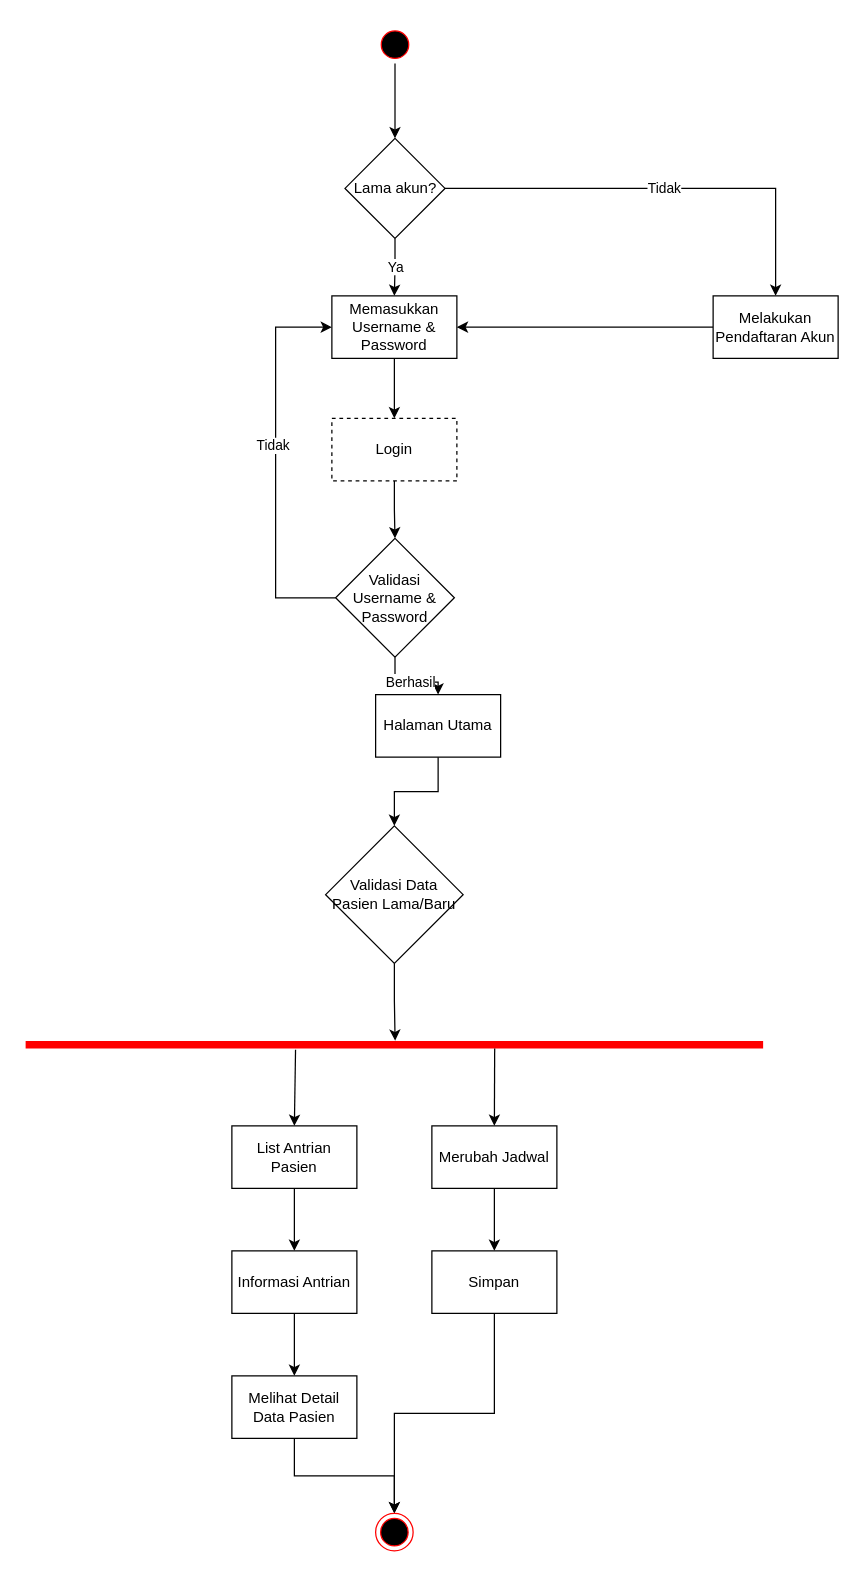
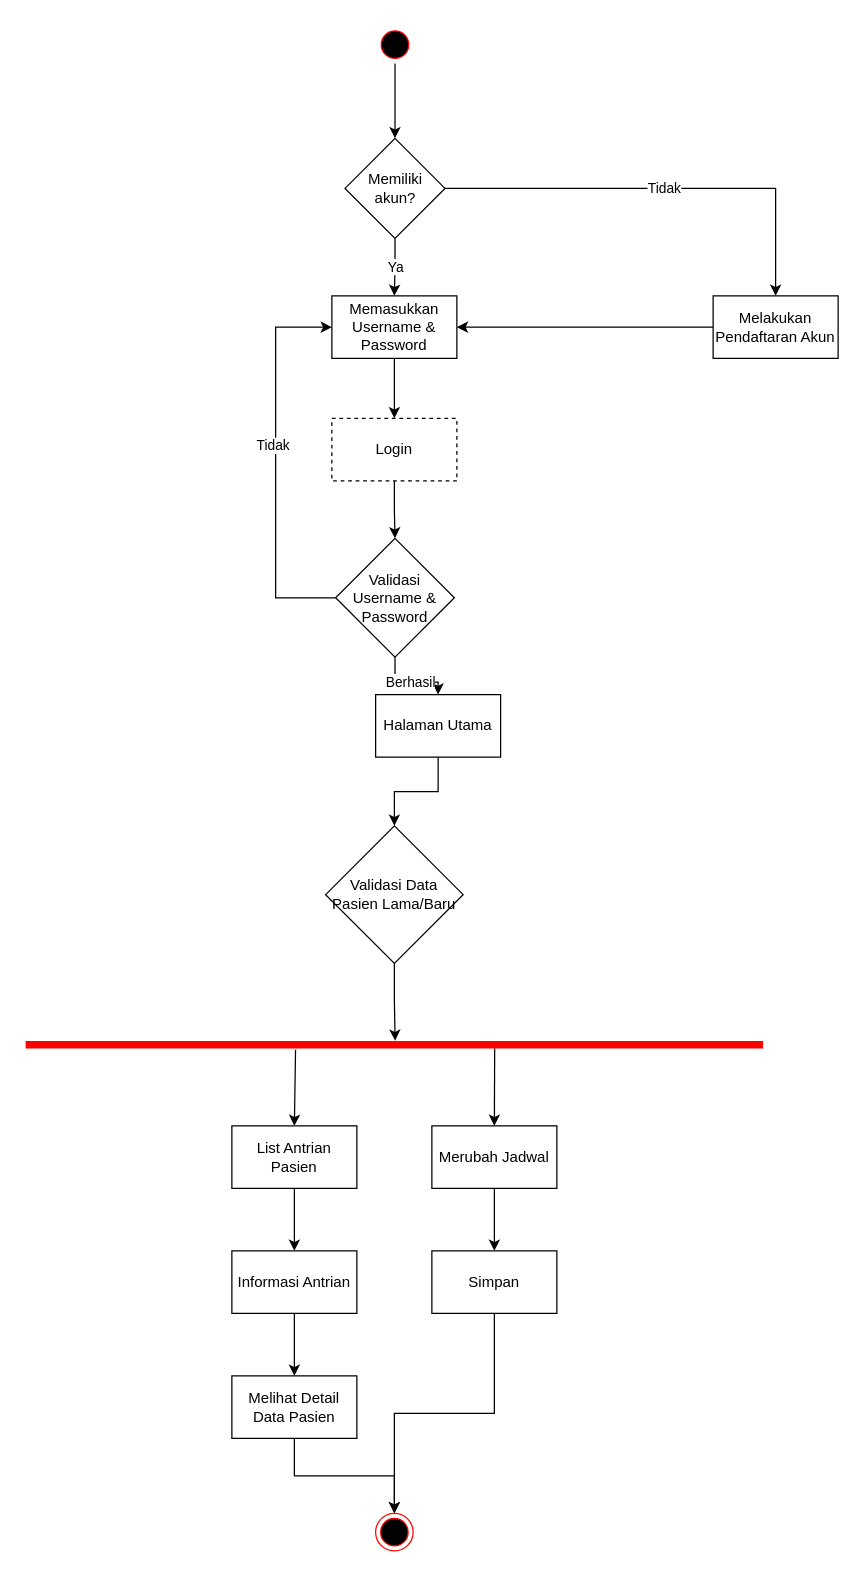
node "Lama akun?": label "Lama akun?" -> "Memiliki akun?"
